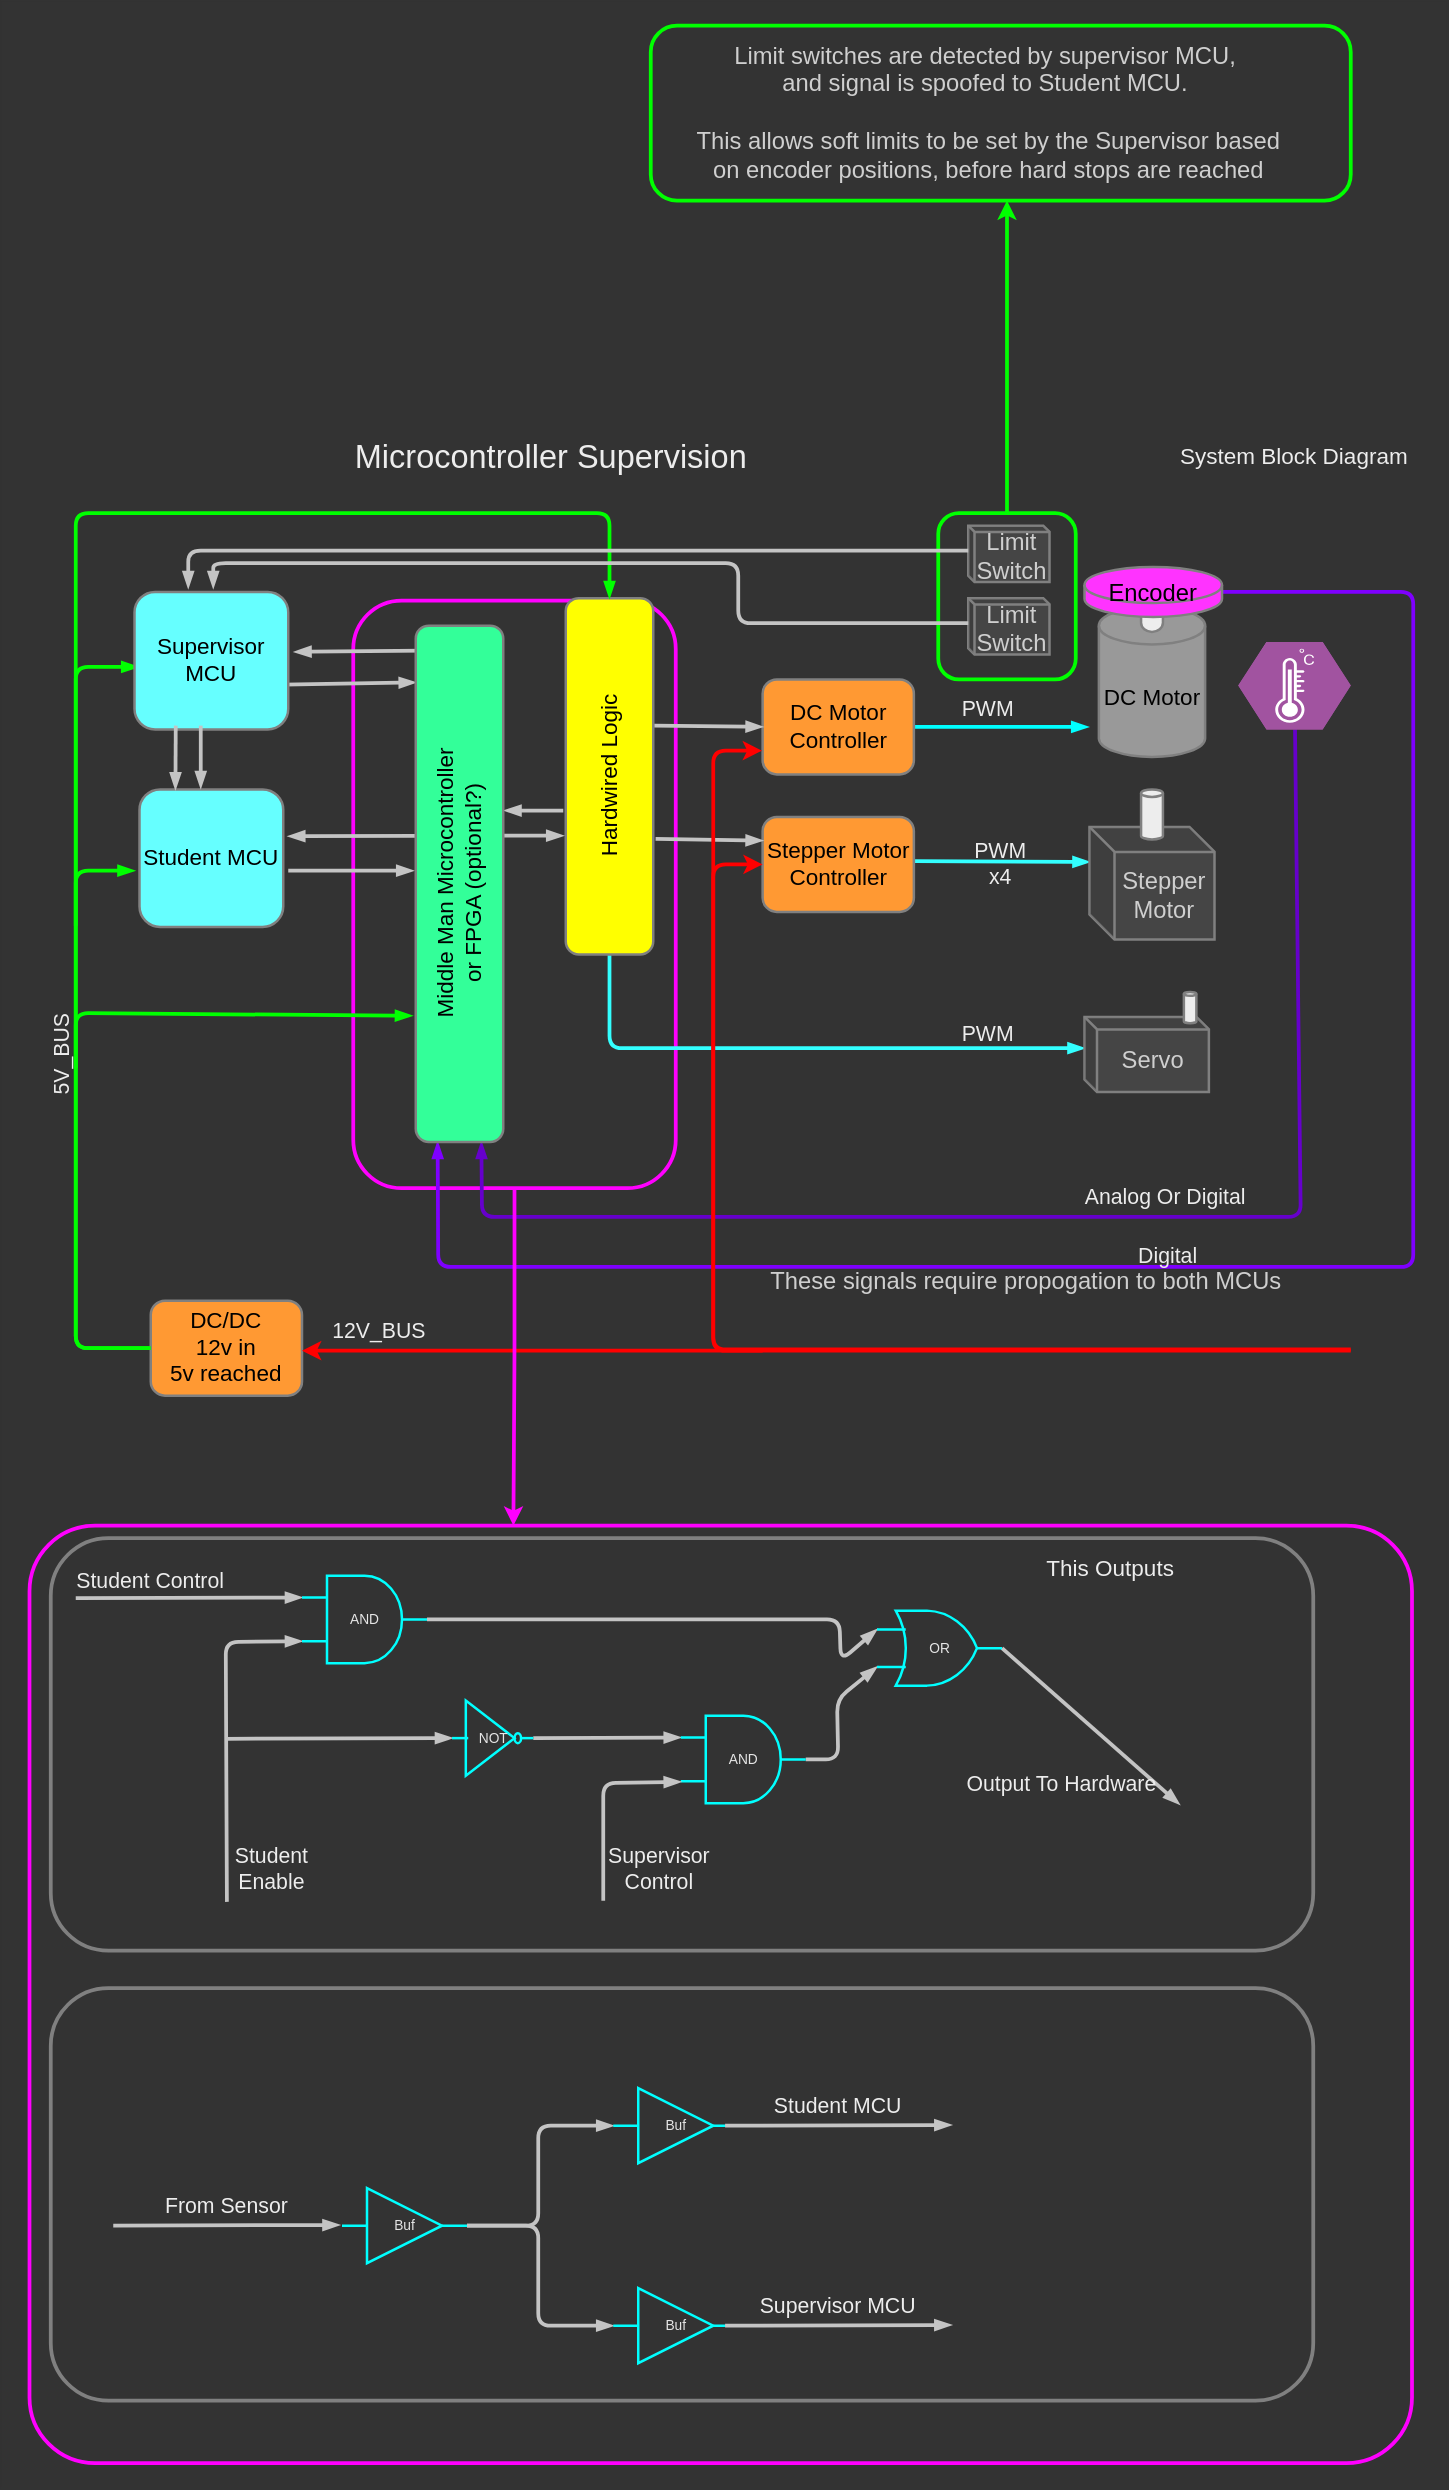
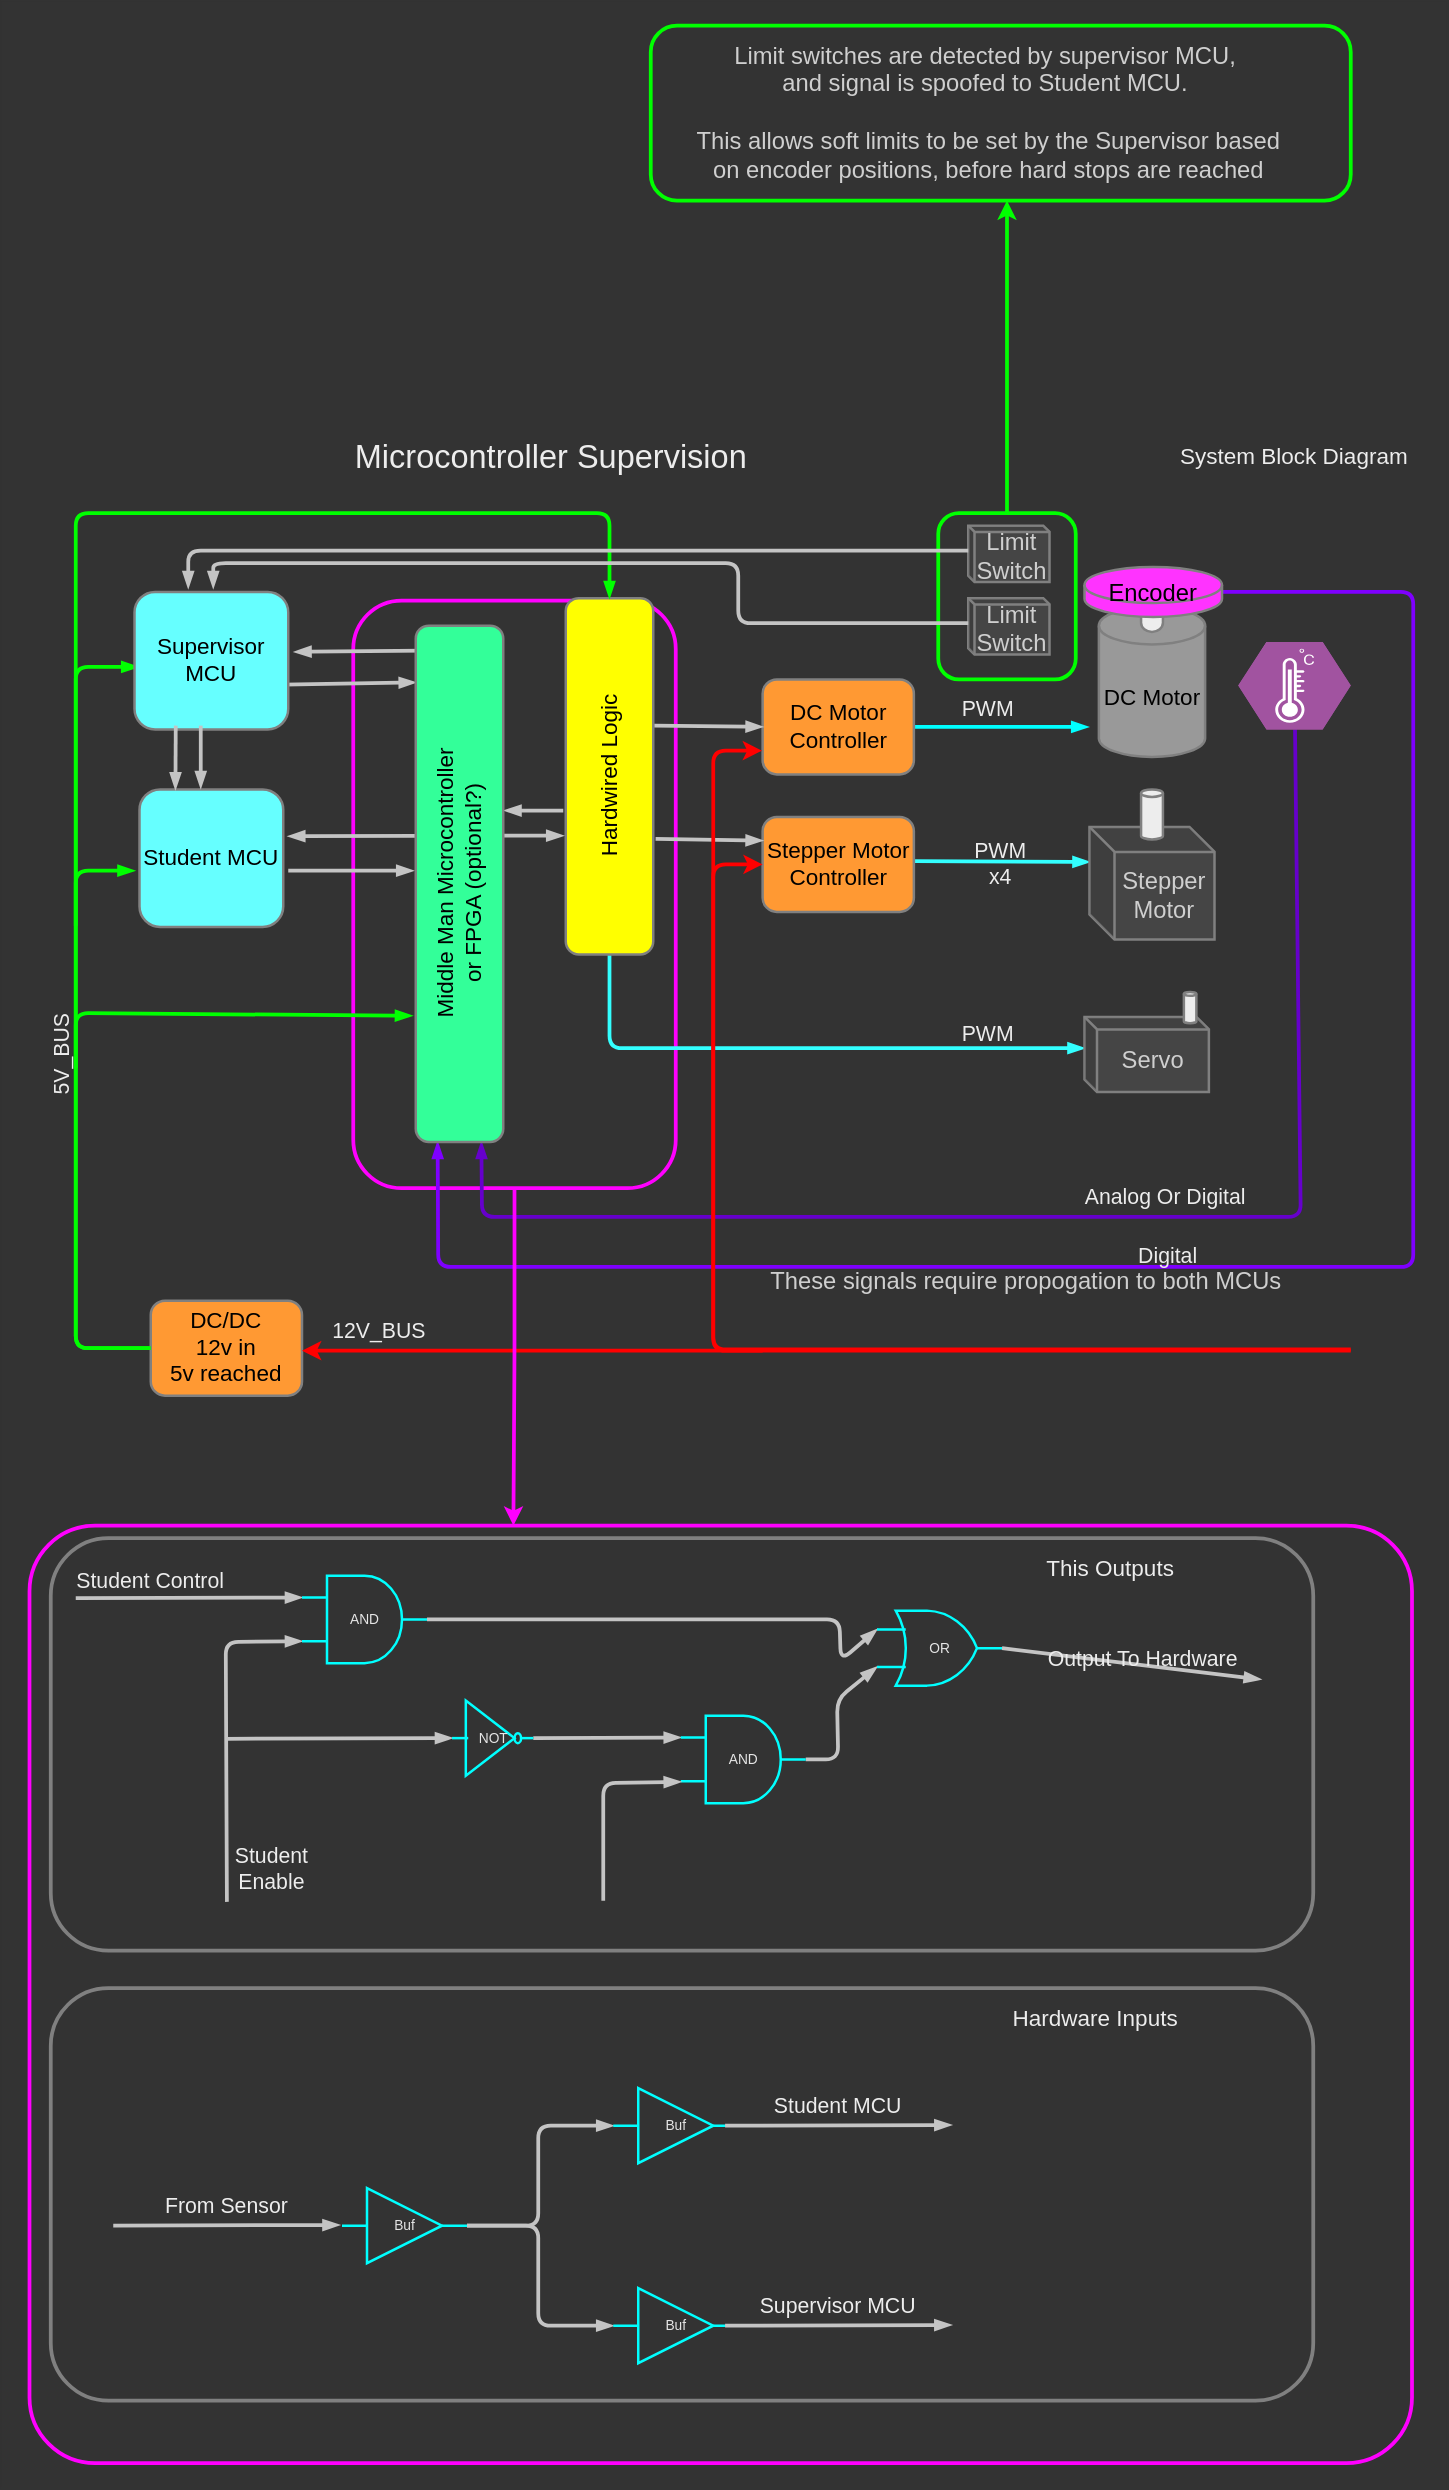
node "Output To Hardware": moved (1062, 1786) -> (1143, 1661)
node "Supervisor Control": removed
node "Hardware Inputs": added
